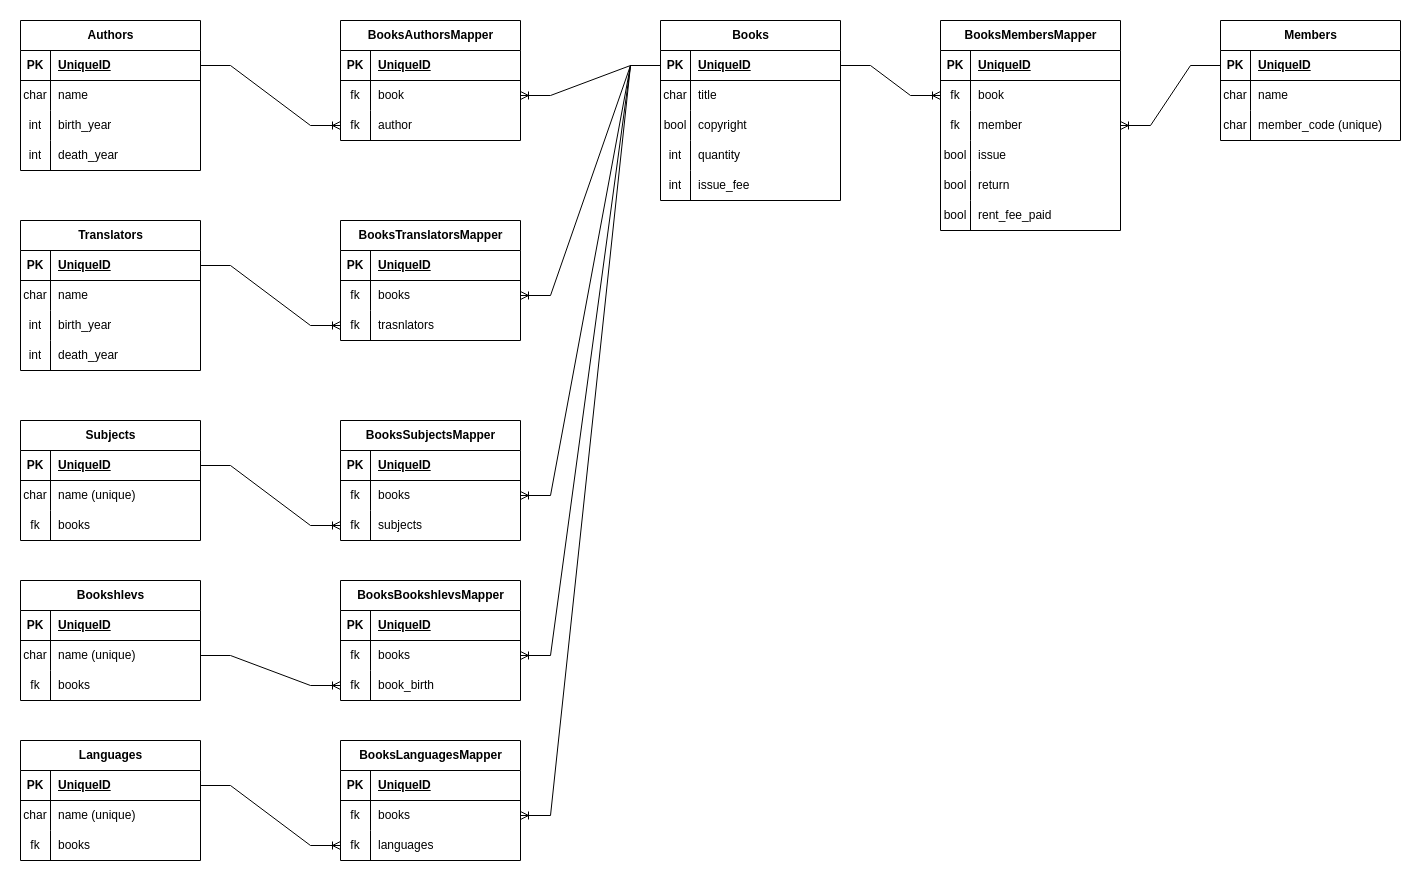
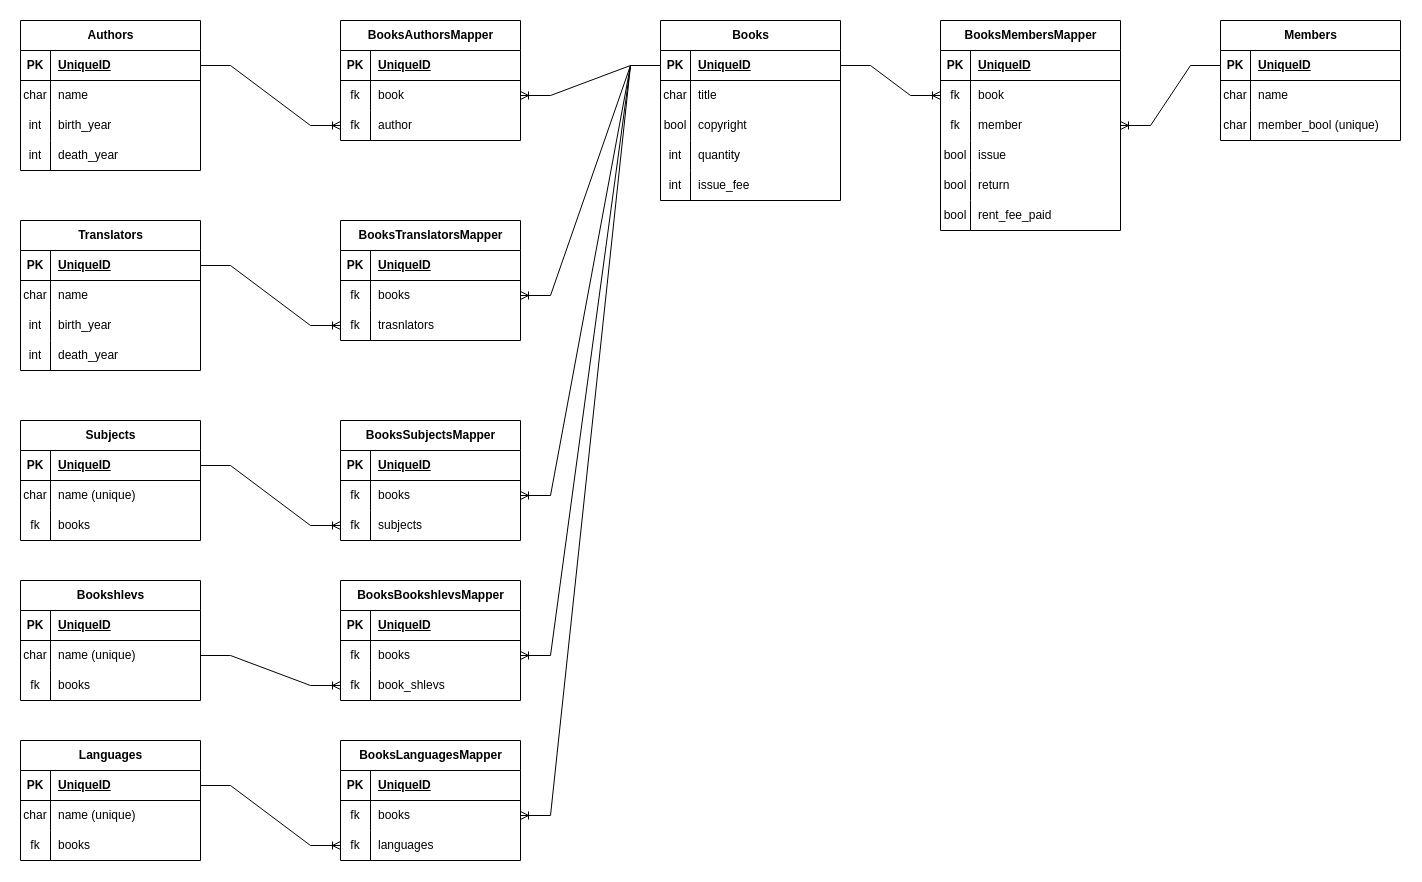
node "member_code (unique)": label "member_code (unique)" -> "member_bool (unique)"
node "book_birth": label "book_birth" -> "book_shlevs"
